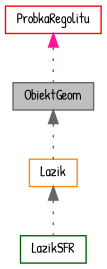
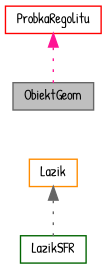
edge "Lazik" -> "ObiektGeom": removed
